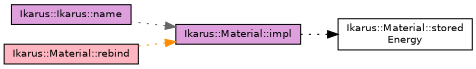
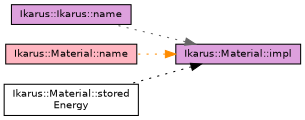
edge "Ikarus::Material::impl" -> "Ikarus::Material::stored Energy": reversed
node "Ikarus::Material::rebind": label "Ikarus::Material::rebind" -> "Ikarus::Material::name"
